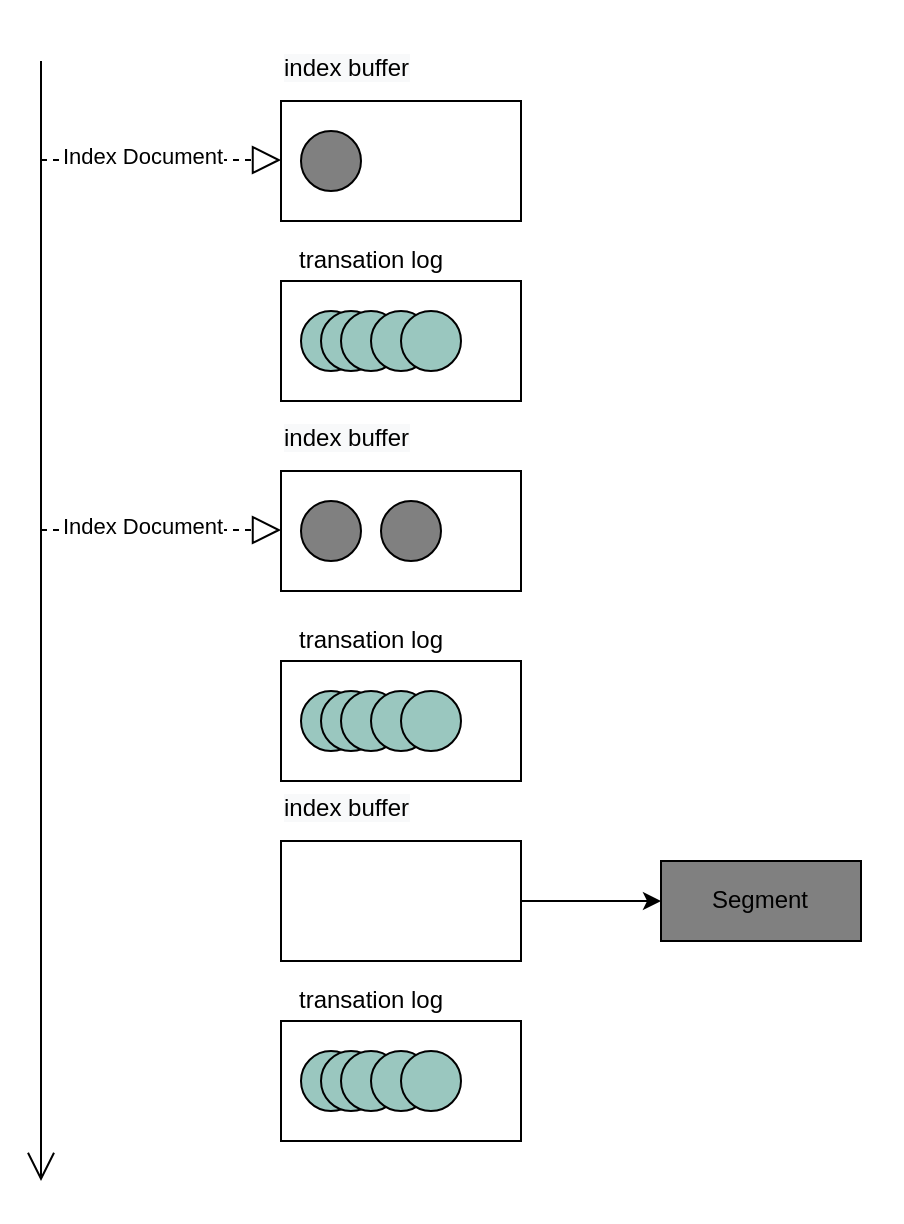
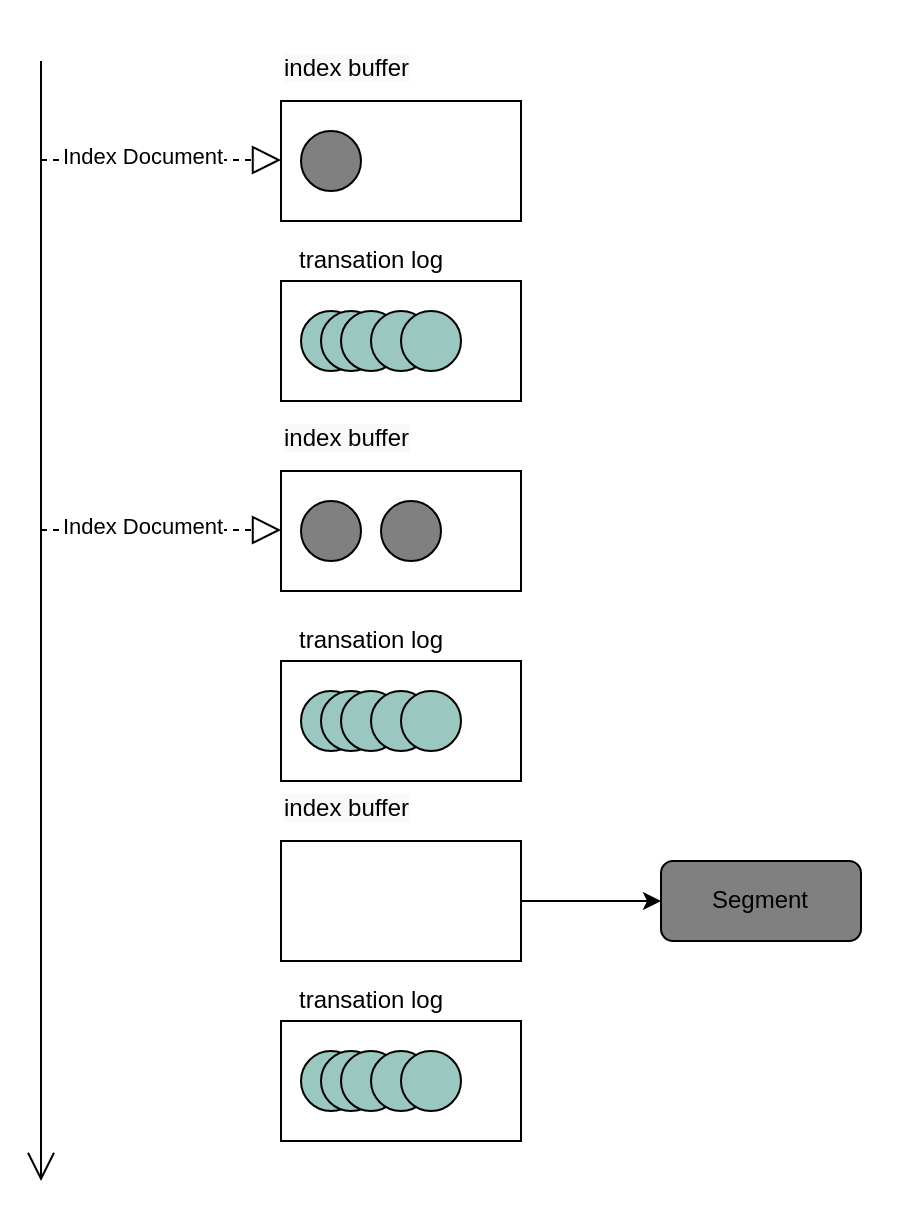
node "Segment": shape rectangle -> rounded rectangle
